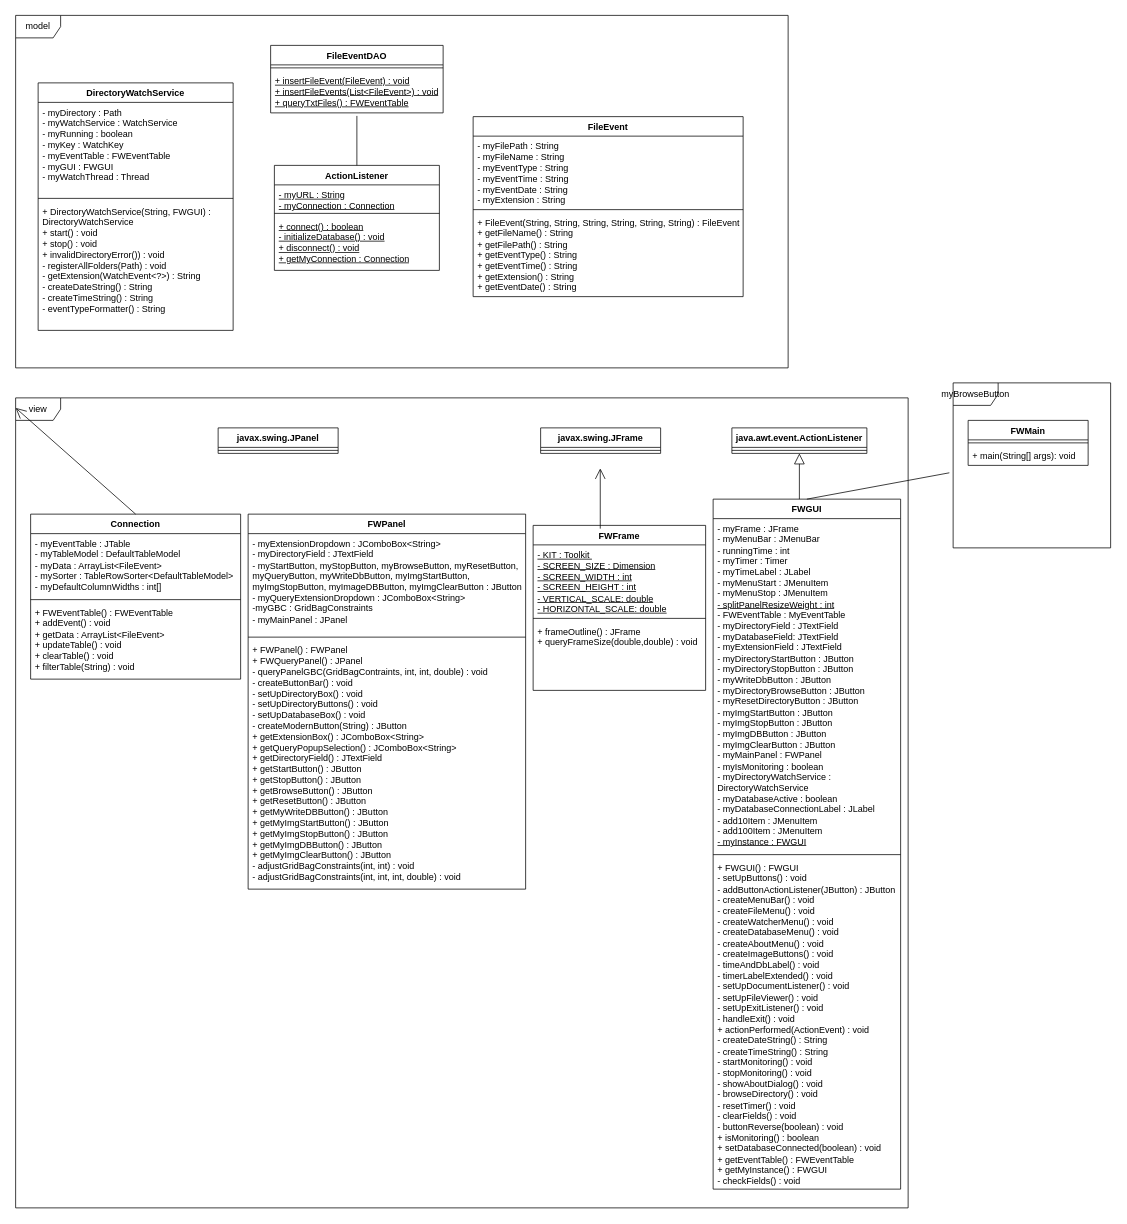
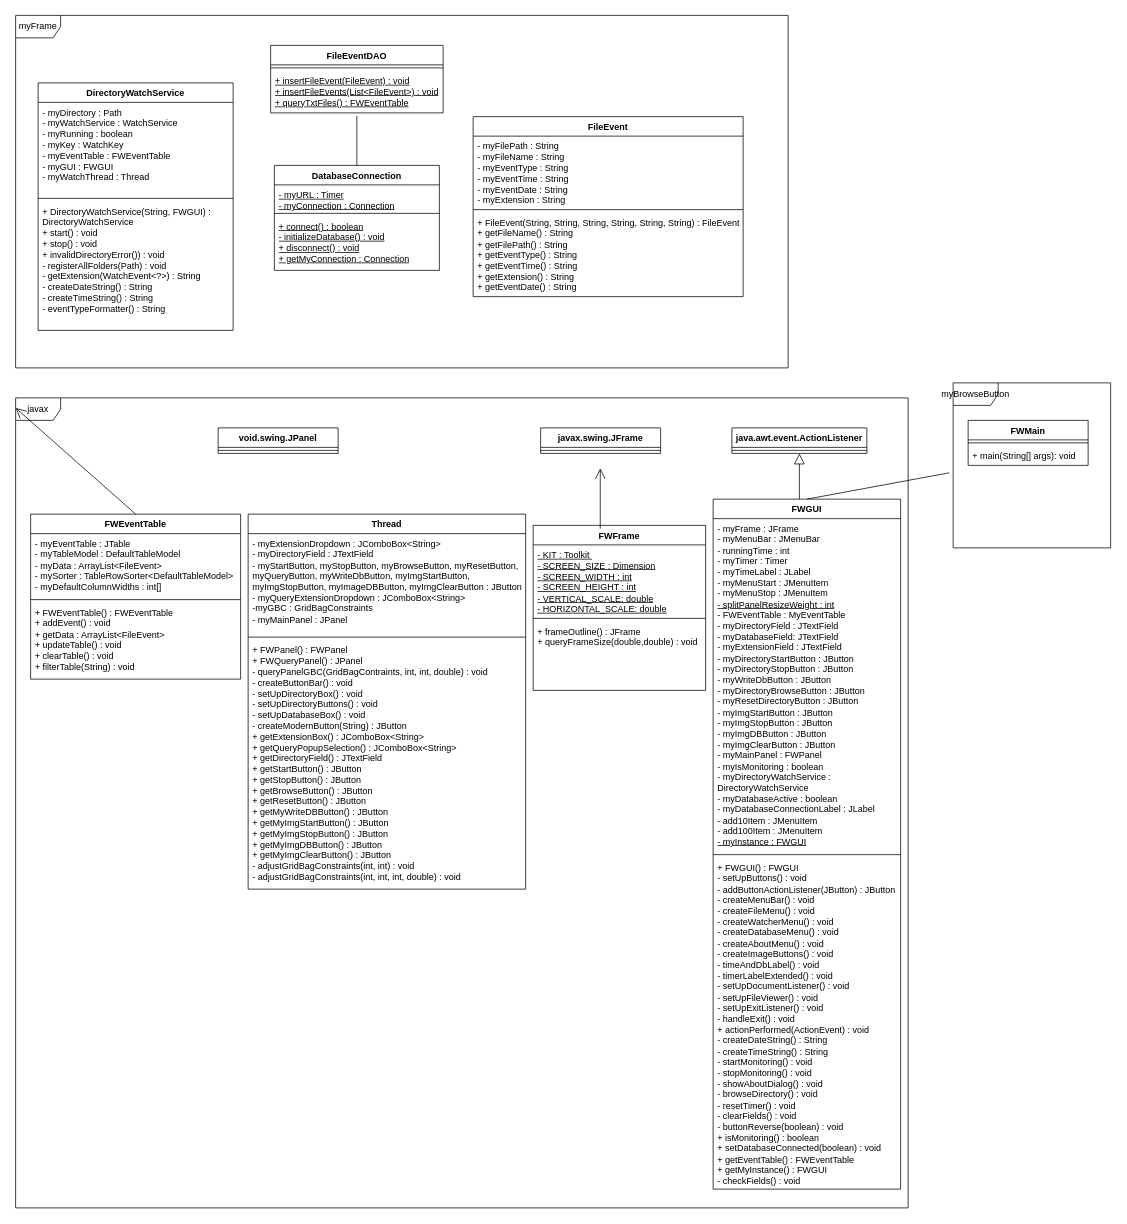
node "model": label "model" -> "myFrame"
node "ActionListener": label "ActionListener" -> "DatabaseConnection"
node "- myURL : String - myConnection : Connection": label "- myURL : String - myConnection : Connection" -> "- myURL : Timer - myConnection : Connection"
node "view": label "view" -> "javax"
node "javax.swing.JPanel": label "javax.swing.JPanel" -> "void.swing.JPanel"
node "Connection": label "Connection" -> "FWEventTable"
node "FWPanel": label "FWPanel" -> "Thread"
